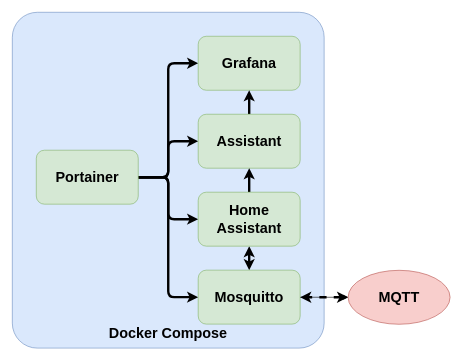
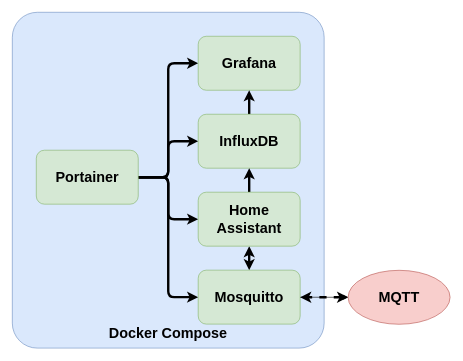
node "Assistant": label "Assistant" -> "InfluxDB"
